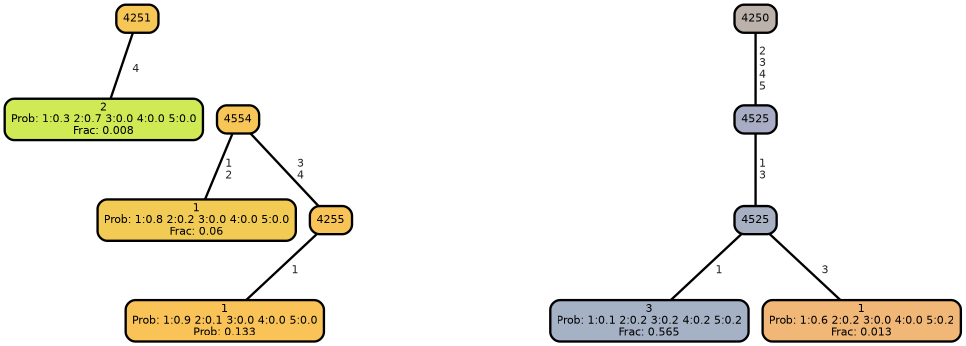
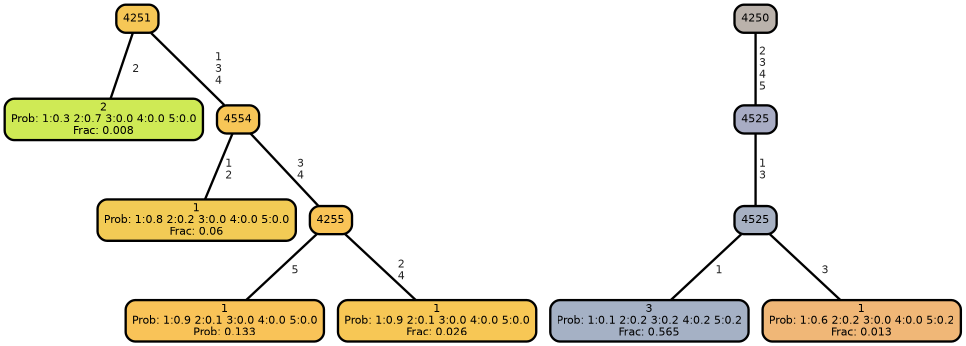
edge "4251" -- "2 Prob: 1:0.3 2:0.7 3:0.0 4:0.0 5:0.0 Frac: 0.008": label " 4" -> " 2"
edge "4251" -- "4554": added, label "1 3 4"
edge "4255" -- "1 Prob: 1:0.9 2:0.1 3:0.0 4:0.0 5:0.0 Prob: 0.133": label " 1" -> " 5"
node "1 Prob: 1:0.9 2:0.1 3:0.0 4:0.0 5:0.0 Frac: 0.026": added
